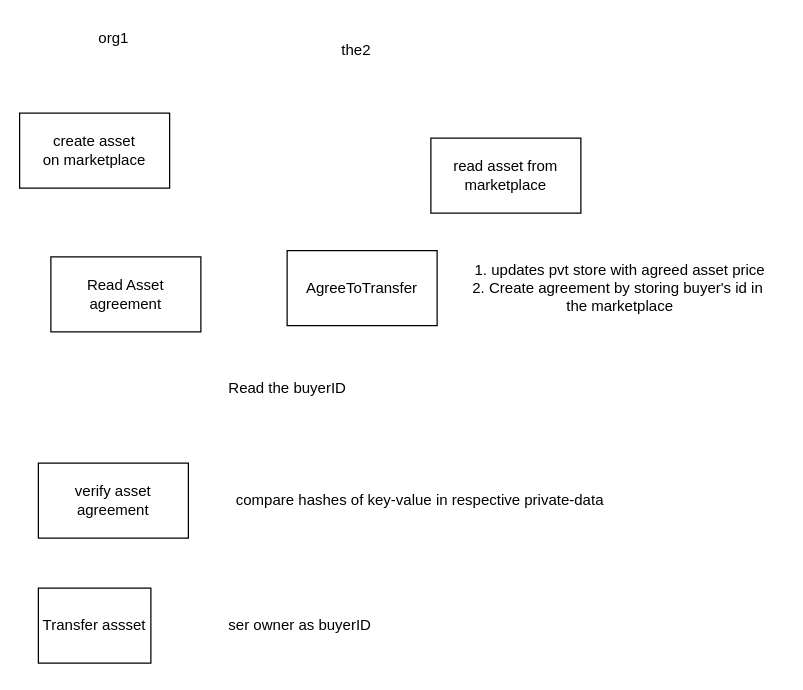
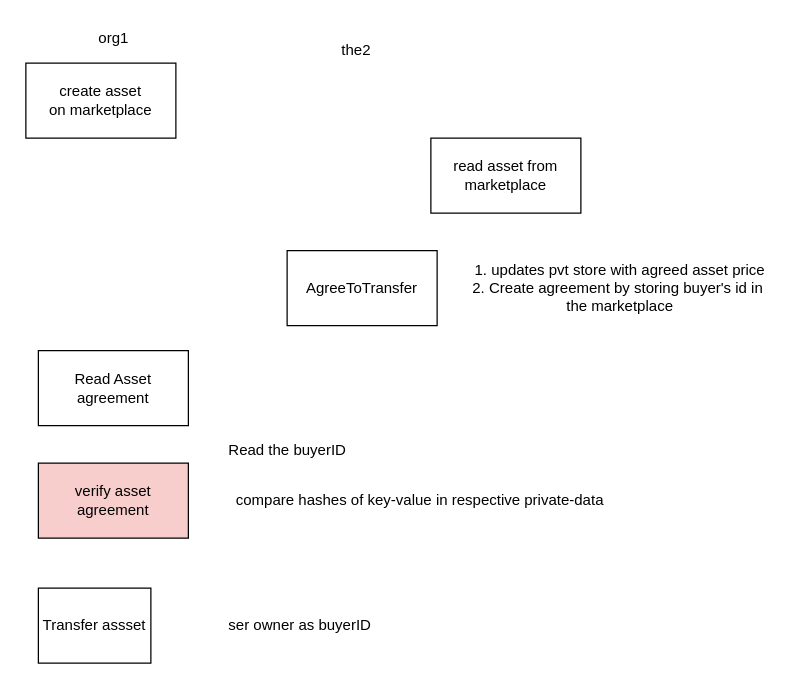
node "create asset on marketplace": moved (94, 151) -> (101, 101)
node "Read Asset agreement": moved (126, 294) -> (113, 388)
node "Read the buyerID": moved (287, 388) -> (287, 451)
node "verify asset agreement": fillcolor #ffffff -> #f8cecc
